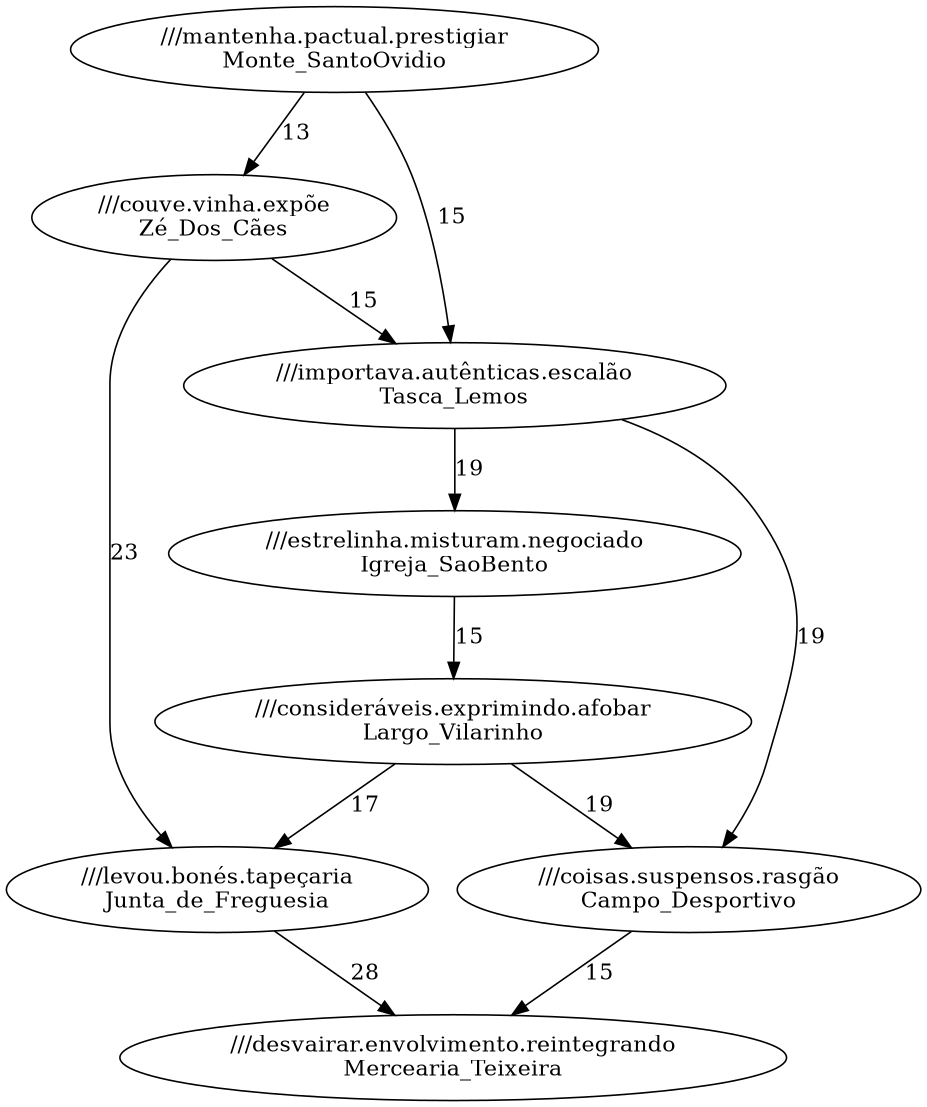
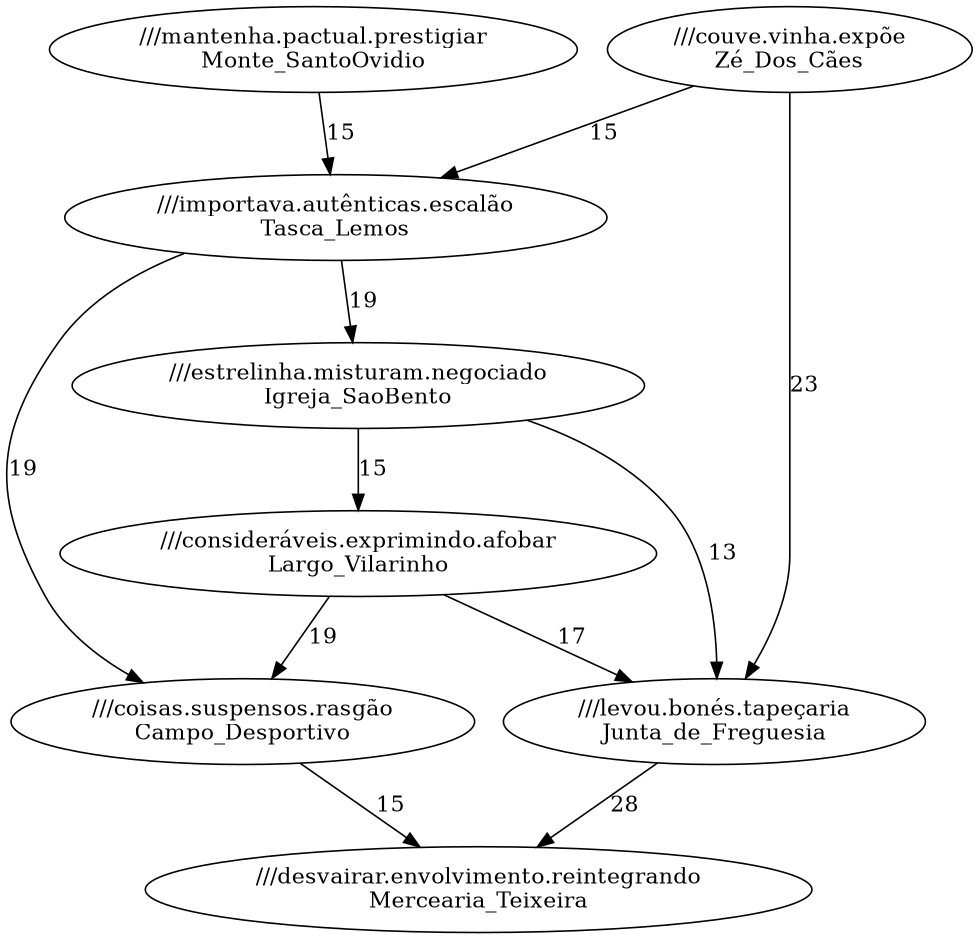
edge "///mantenha.pactual.prestigiar Monte_SantoOvidio" -> "///couve.vinha.expõe Zé_Dos_Cães": removed, label "13"
edge "///estrelinha.misturam.negociado Igreja_SaoBento" -> "///levou.bonés.tapeçaria Junta_de_Freguesia": added, label "13"
